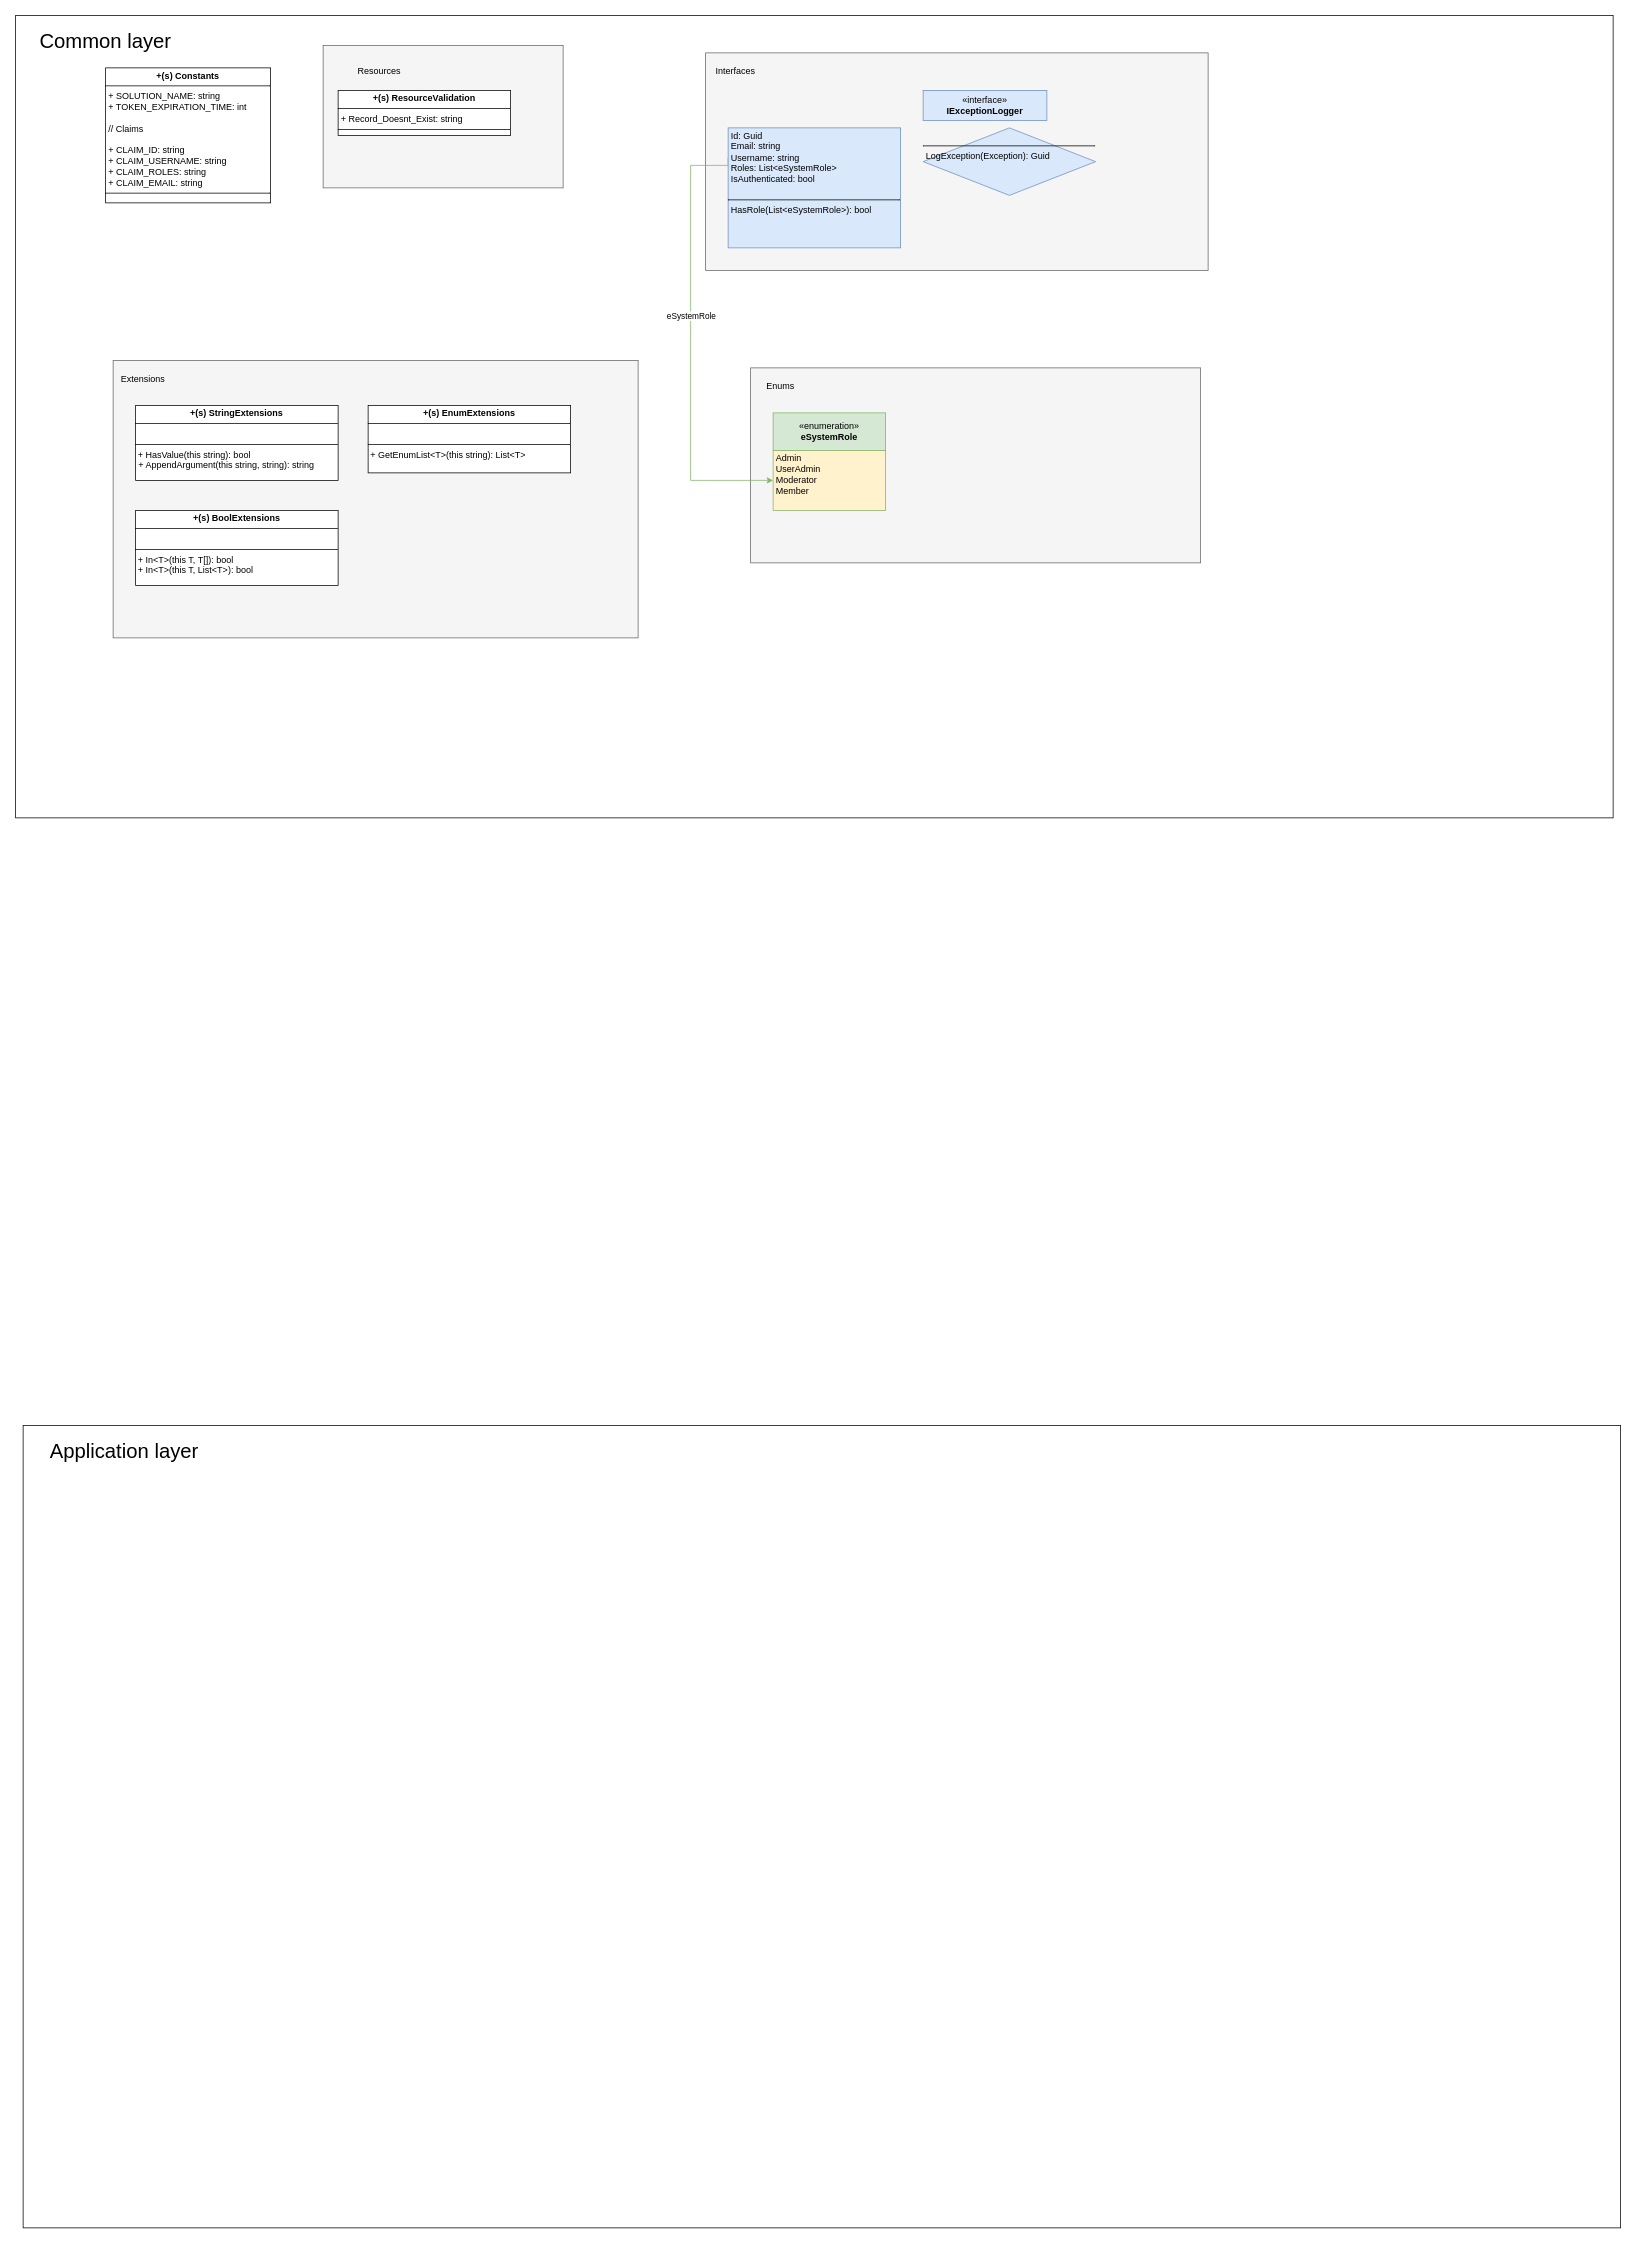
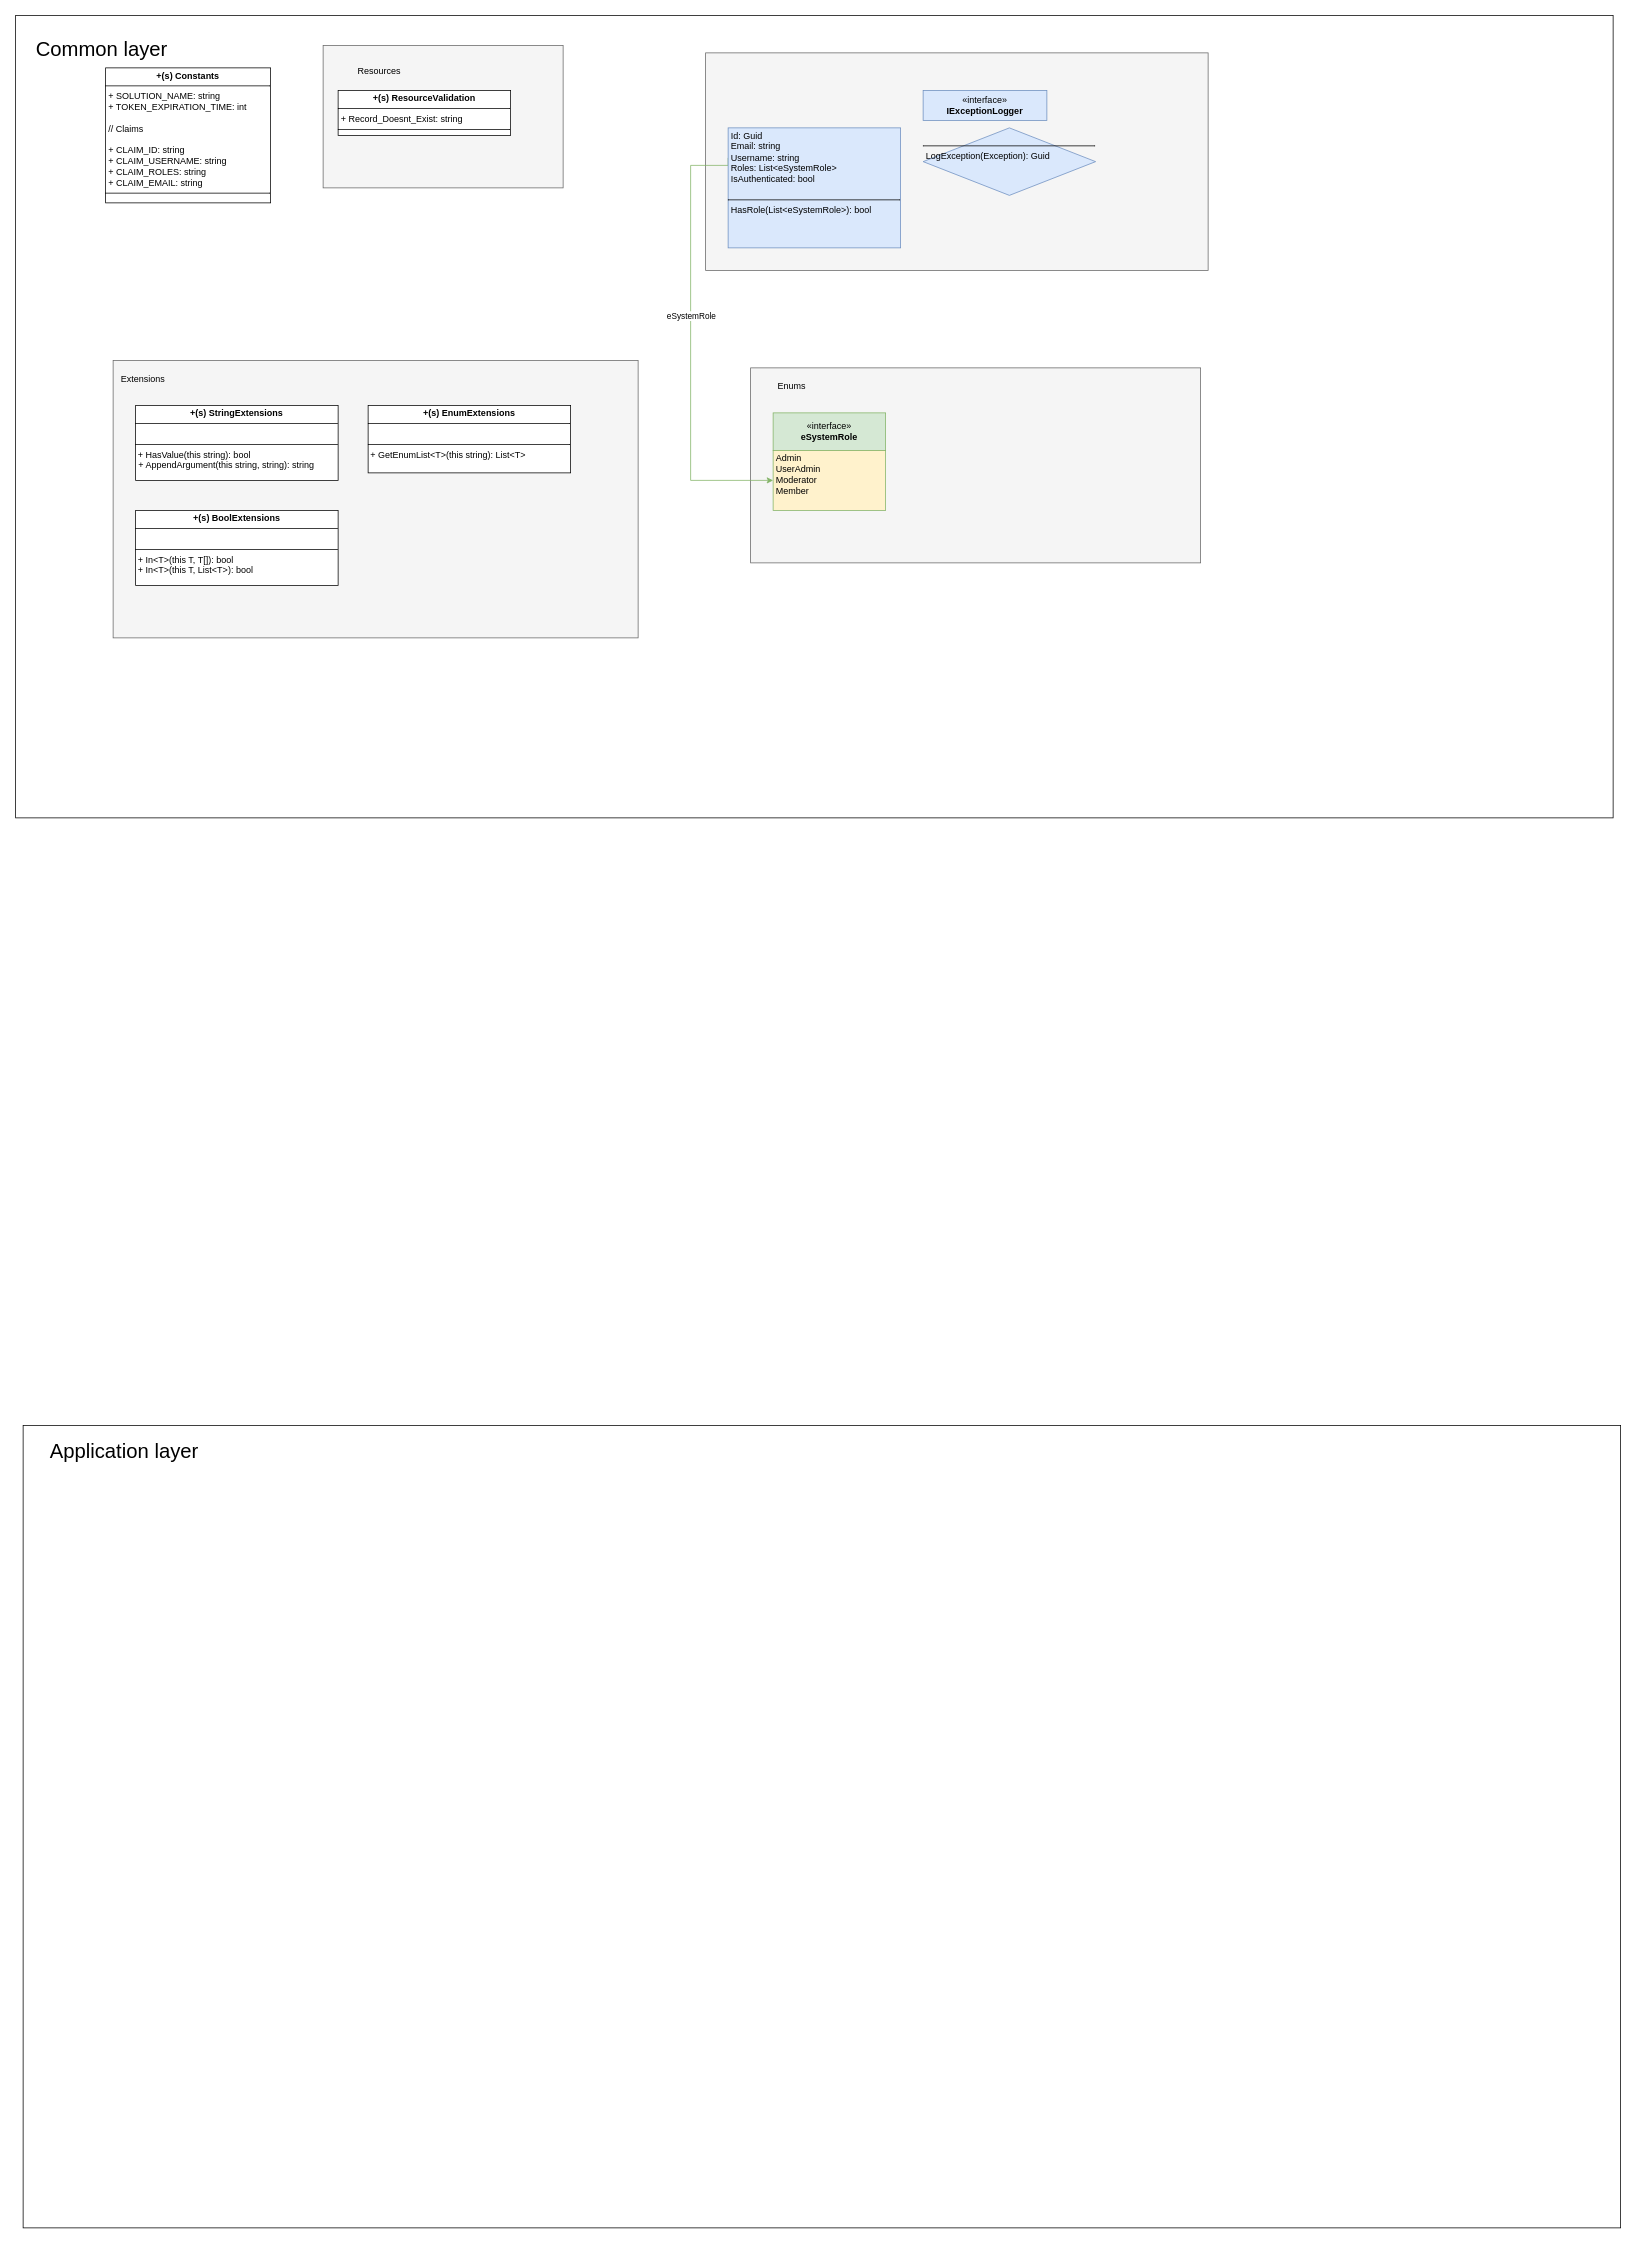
node "Common layer": moved (105, 42) -> (102, 49)
node "Interfaces": removed
node "Enums": moved (780, 387) -> (792, 387)
node "«enumeration» eSystemRole": label "«enumeration» eSystemRole" -> "«interface» eSystemRole"
